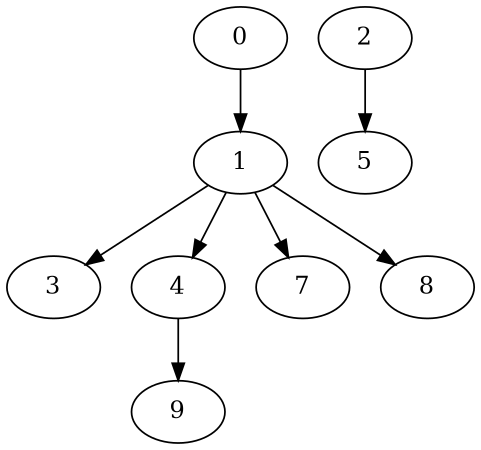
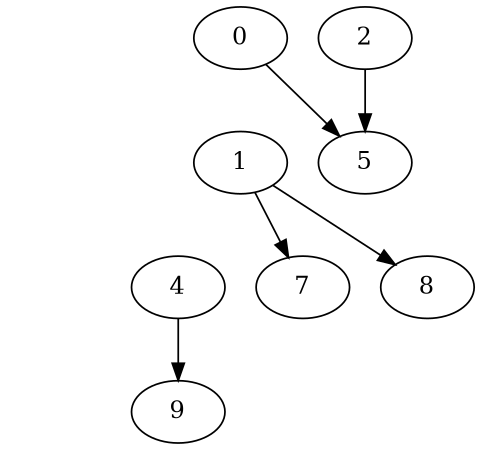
edge "0" -> "1": now "0" -> "5"
edge "1" -> "4": removed
node "3": removed
